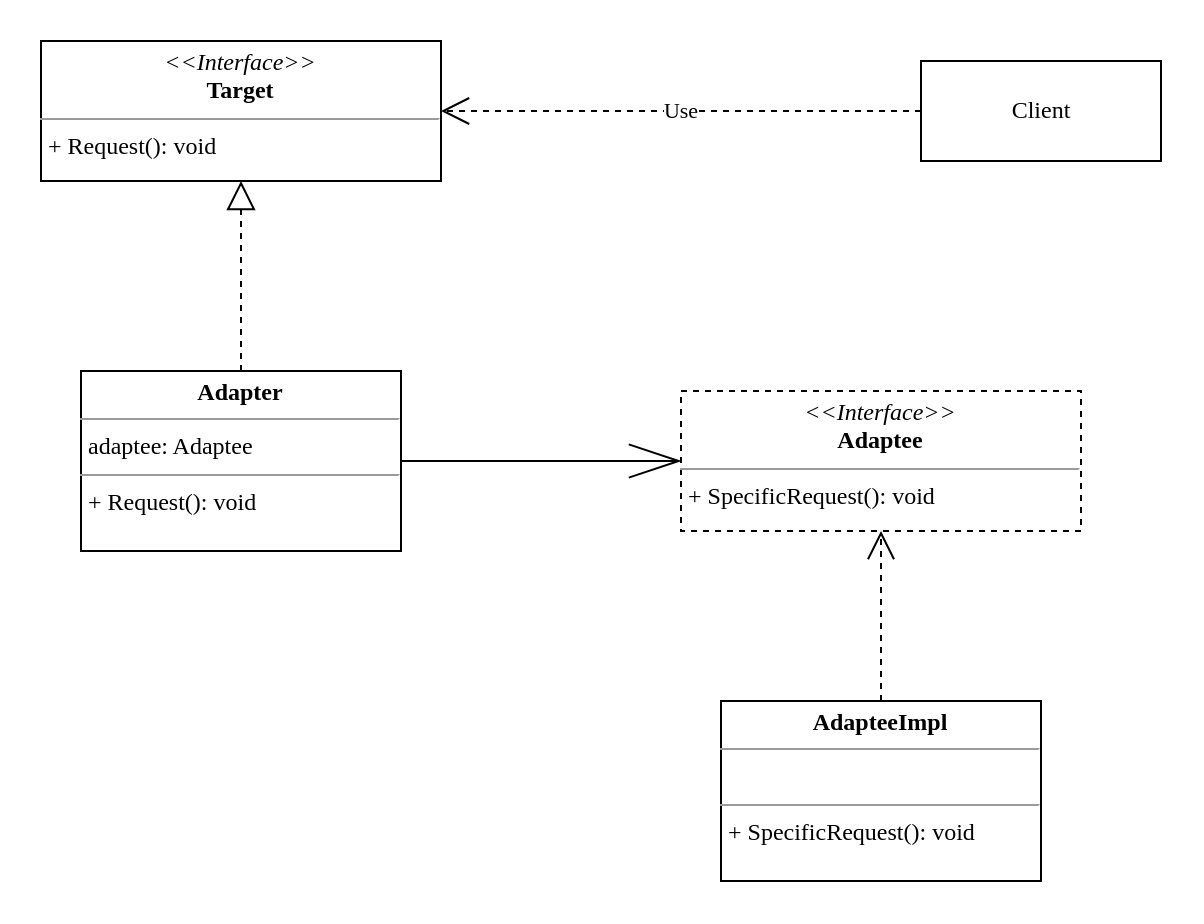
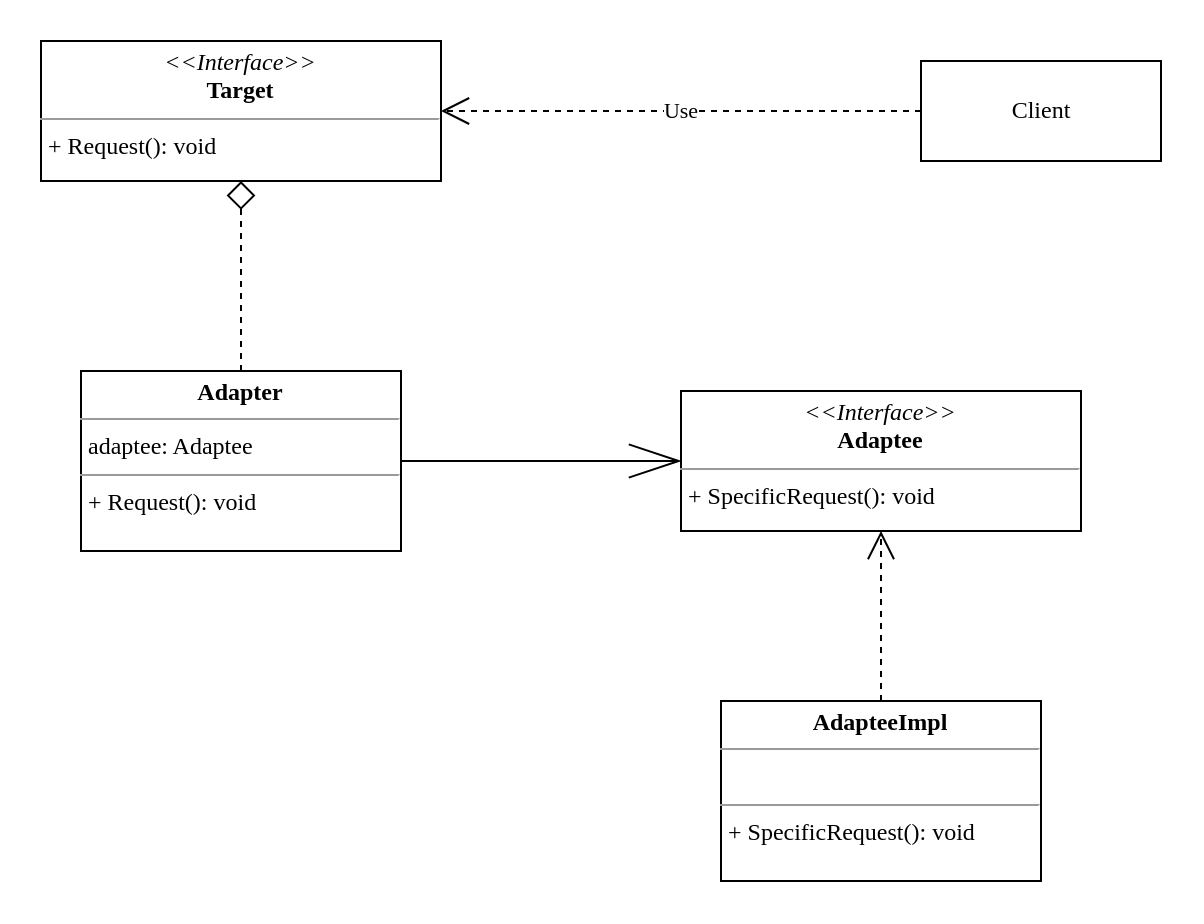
edge "Adapter adaptee: Adaptee + Request(): void" -> "<<Interface>> Target + Request(): void": arrowhead block -> diamond
node "<<Interface>> Adaptee + SpecificRequest(): void": style dashed -> solid
